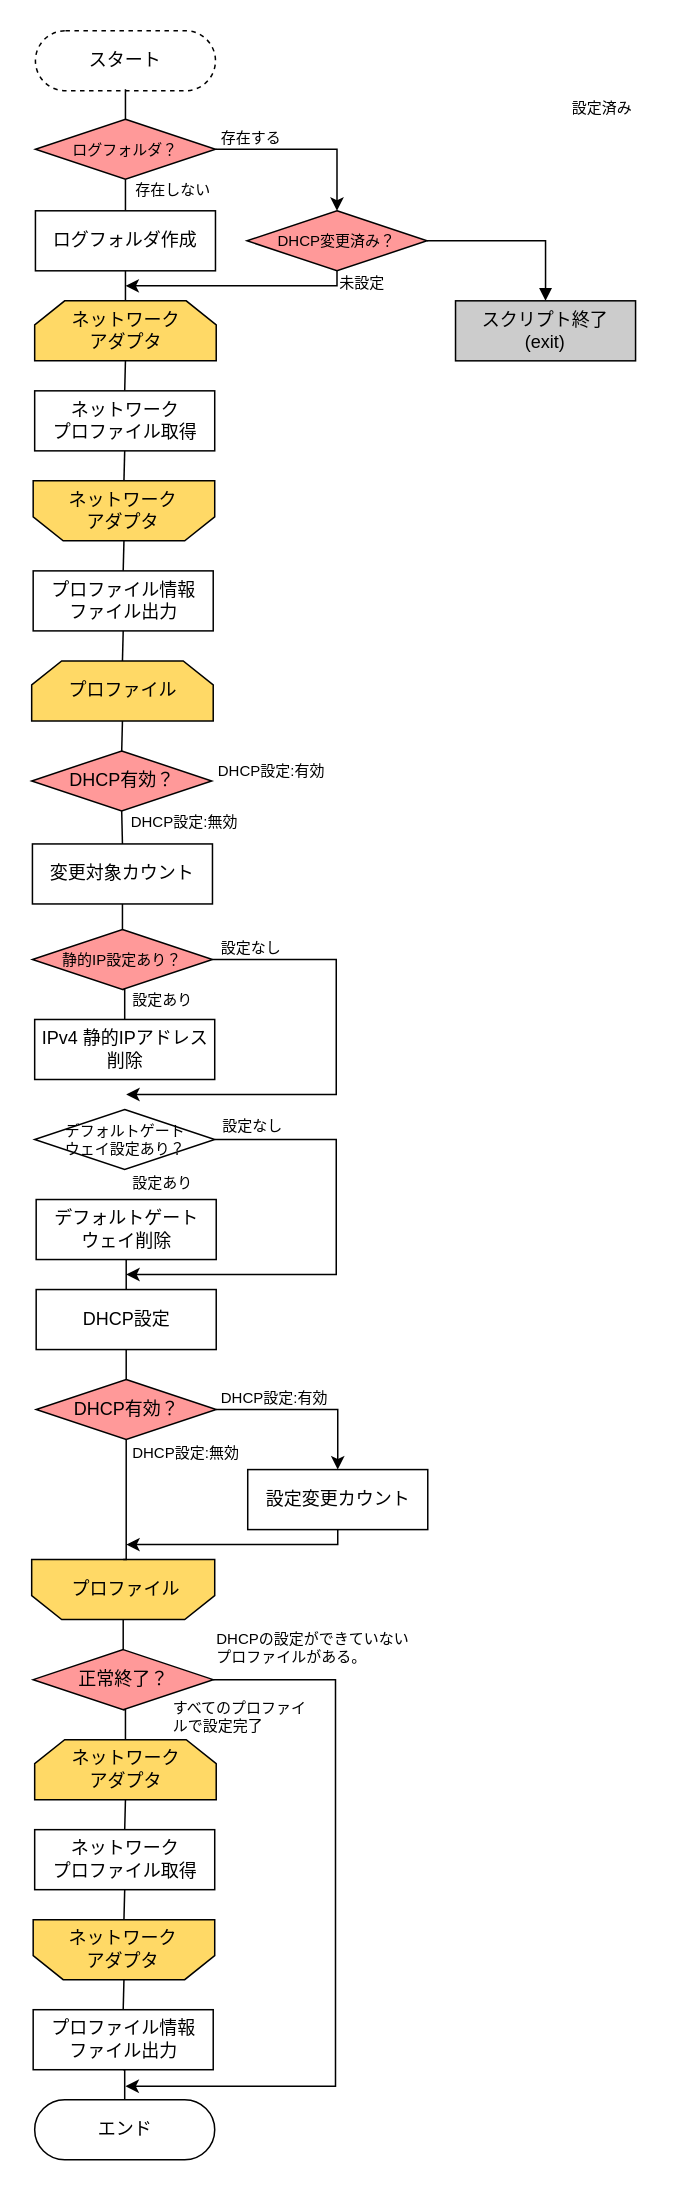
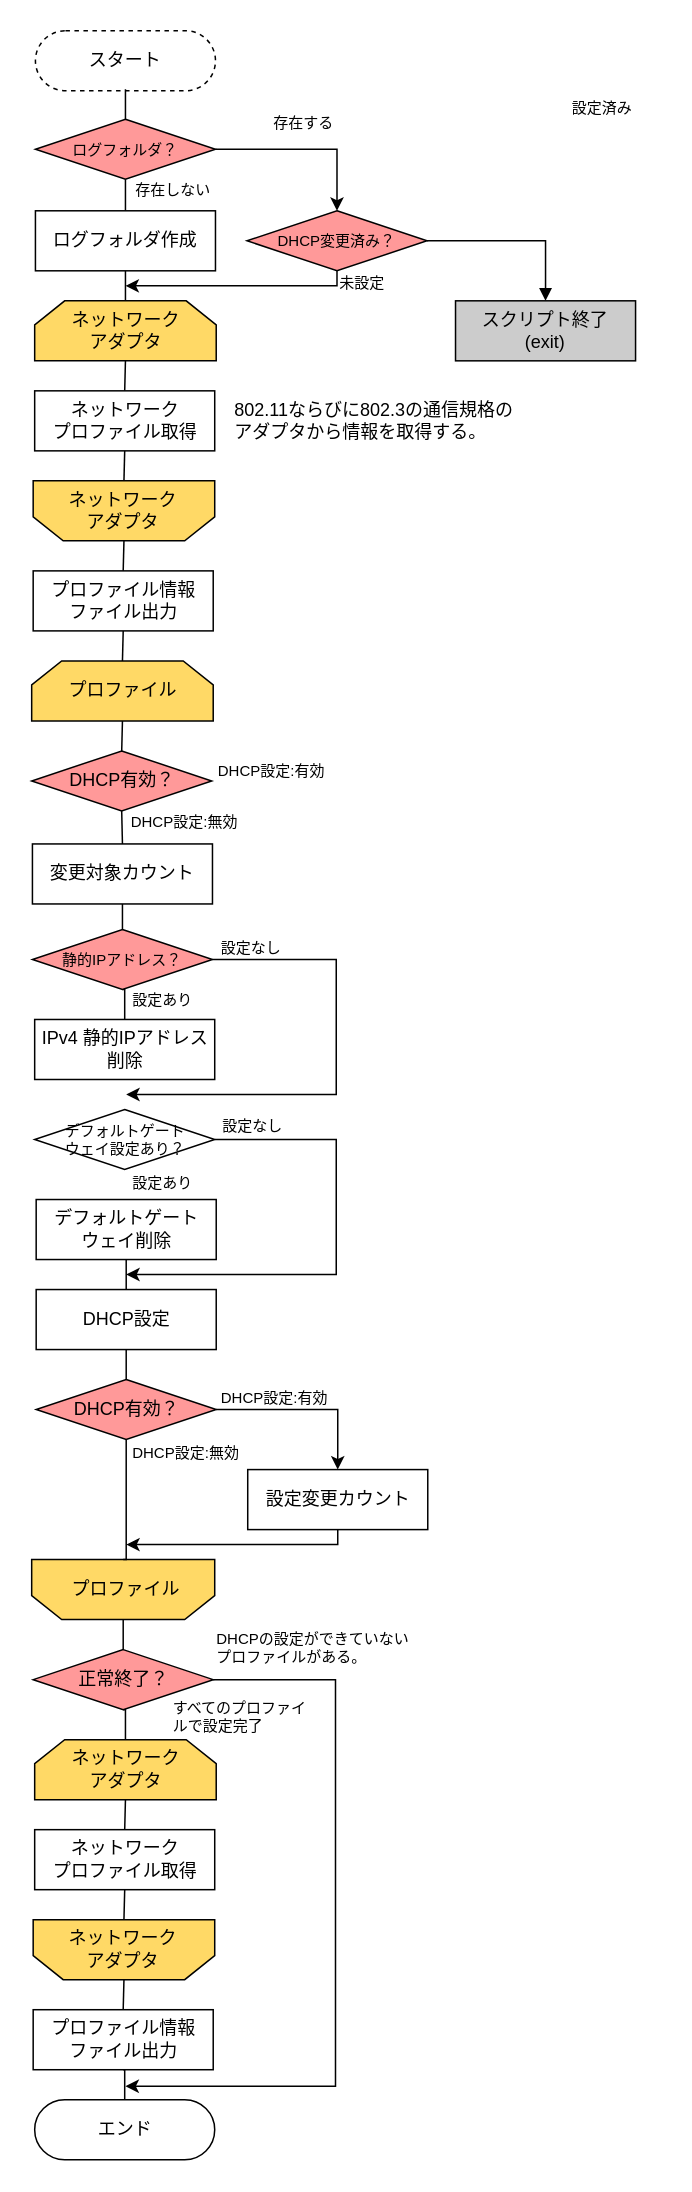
node "存在する": moved (263, 137) -> (315, 122)
node "802.11ならびに802.3の通信規格の アダプタから情報を取得する。": added
node "静的IP設定あり？": label "静的IP設定あり？" -> "静的IPアドレス？"
